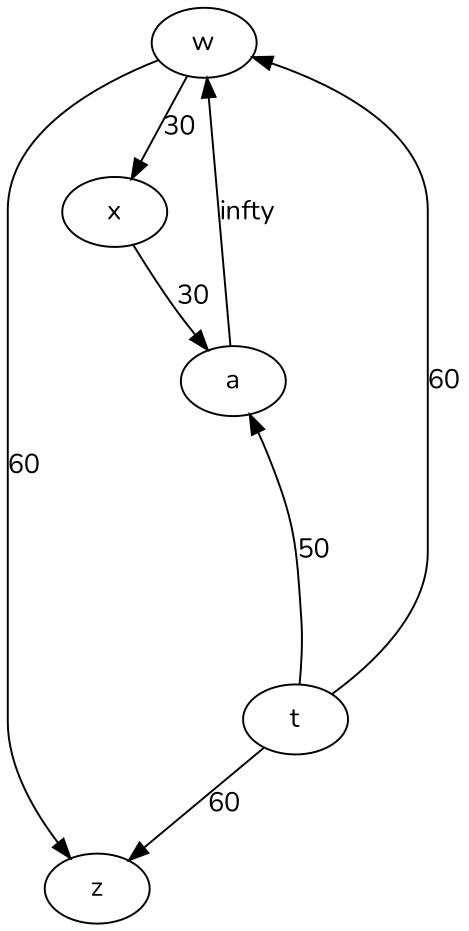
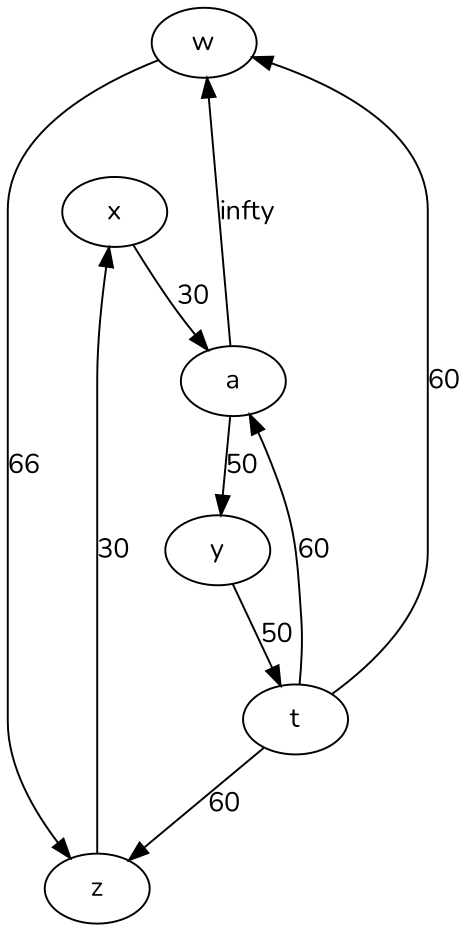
edge "w" -> "x": now "z" -> "x"
edge "w" -> "z": label "60" -> "66"
node "y": added
edge "t" -> "a": label "50" -> "60"
